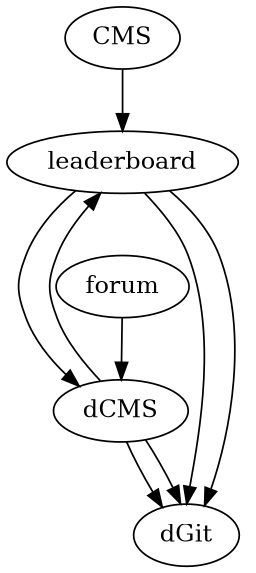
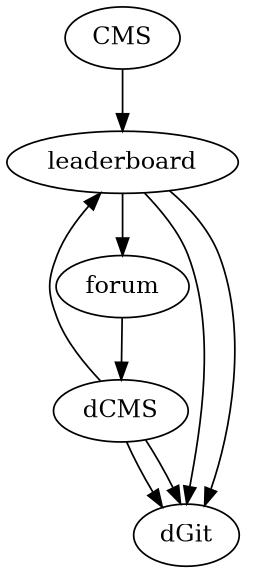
edge "leaderboard" -> "dCMS": now "leaderboard" -> "forum"
